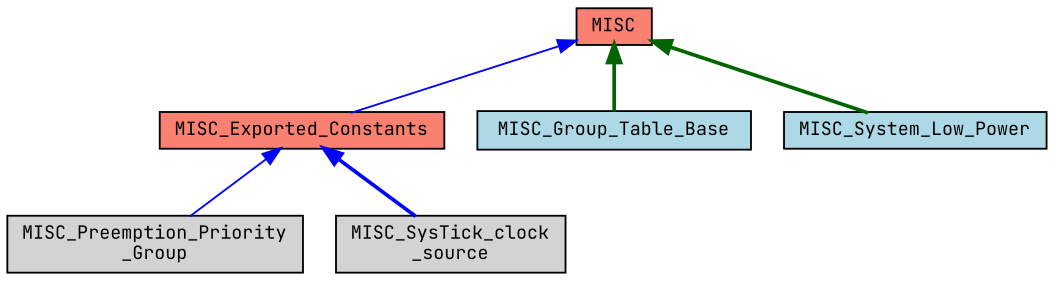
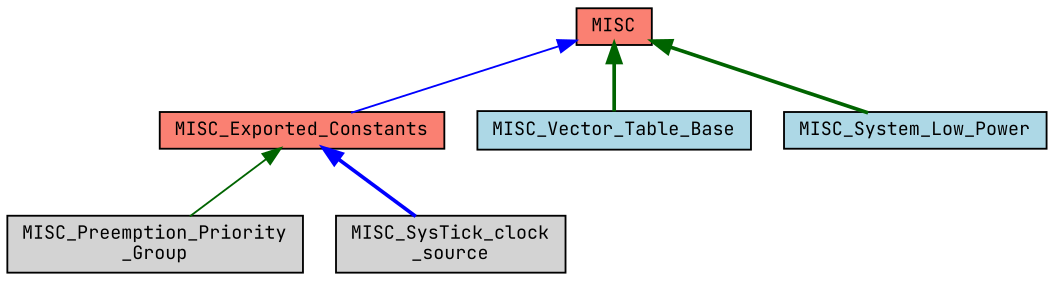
node "MISC_Group_Table_Base": label "MISC_Group_Table_Base" -> "MISC_Vector_Table_Base"
edge "MISC_Preemption_Priority _Group" -> "MISC_Exported_Constants": color blue -> darkgreen
